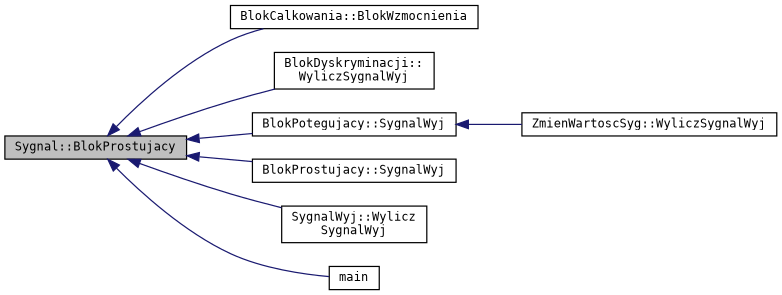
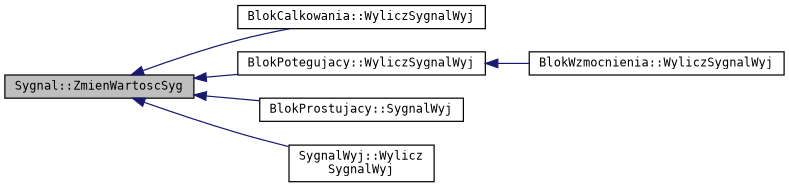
node "BlokCalkowania::BlokWzmocnienia": label "BlokCalkowania::BlokWzmocnienia" -> "BlokCalkowania::WyliczSygnalWyj"
node "BlokDyskryminacji:: WyliczSygnalWyj": removed
node "BlokPotegujacy::SygnalWyj": label "BlokPotegujacy::SygnalWyj" -> "BlokPotegujacy::WyliczSygnalWyj"
node "ZmienWartoscSyg::WyliczSygnalWyj": label "ZmienWartoscSyg::WyliczSygnalWyj" -> "BlokWzmocnienia::WyliczSygnalWyj"
node "Sygnal::BlokProstujacy": label "Sygnal::BlokProstujacy" -> "Sygnal::ZmienWartoscSyg"
node "main": removed
